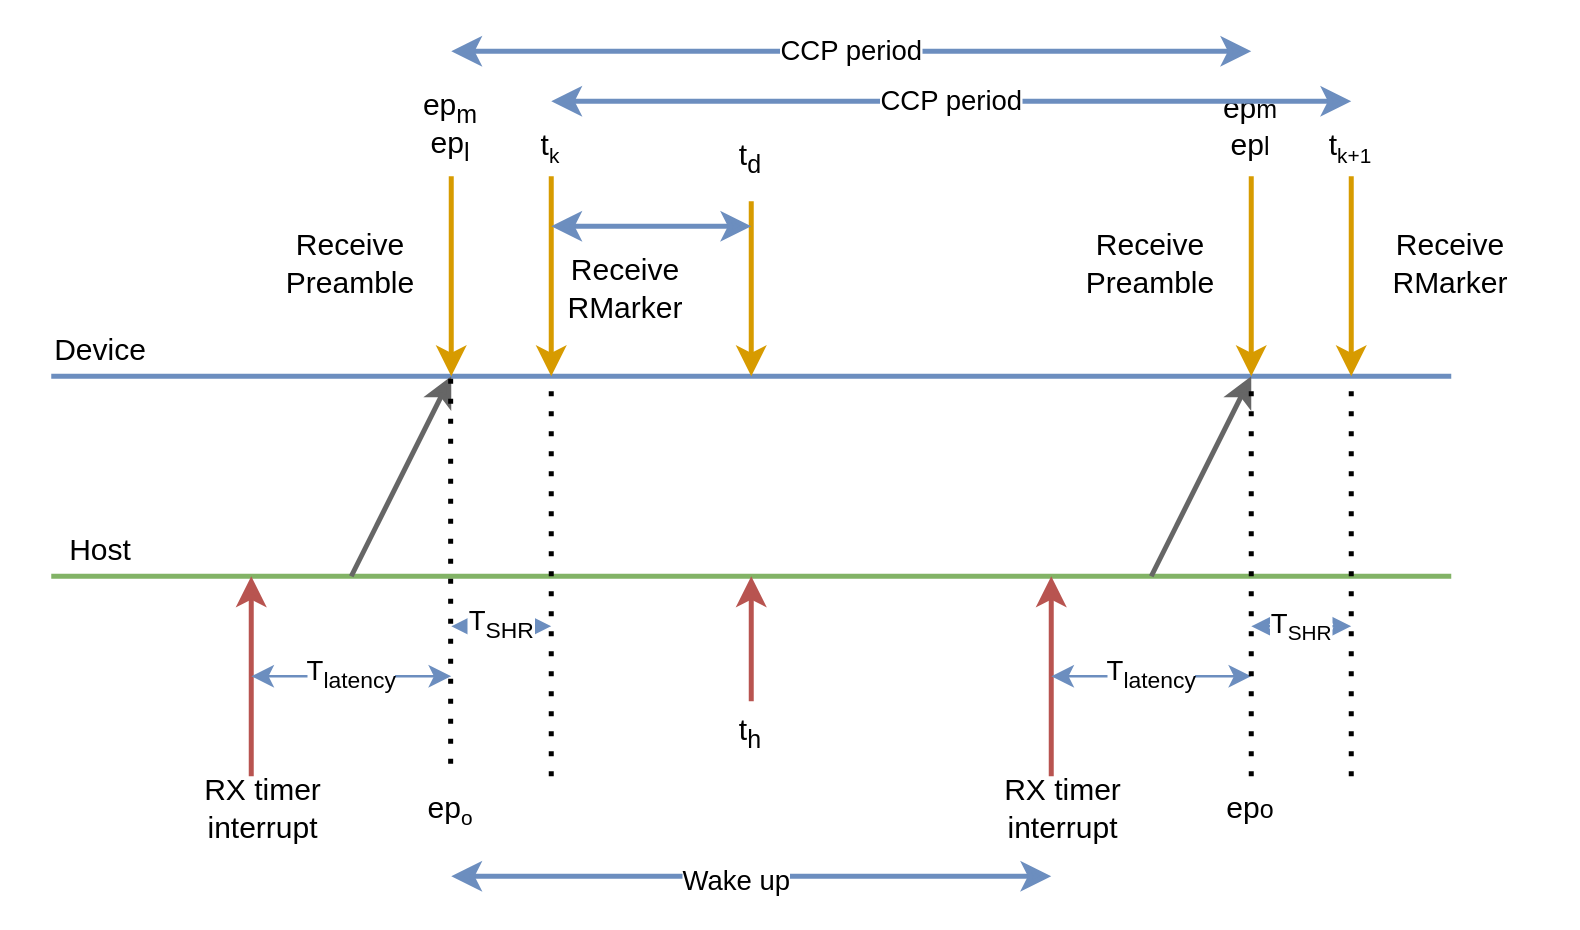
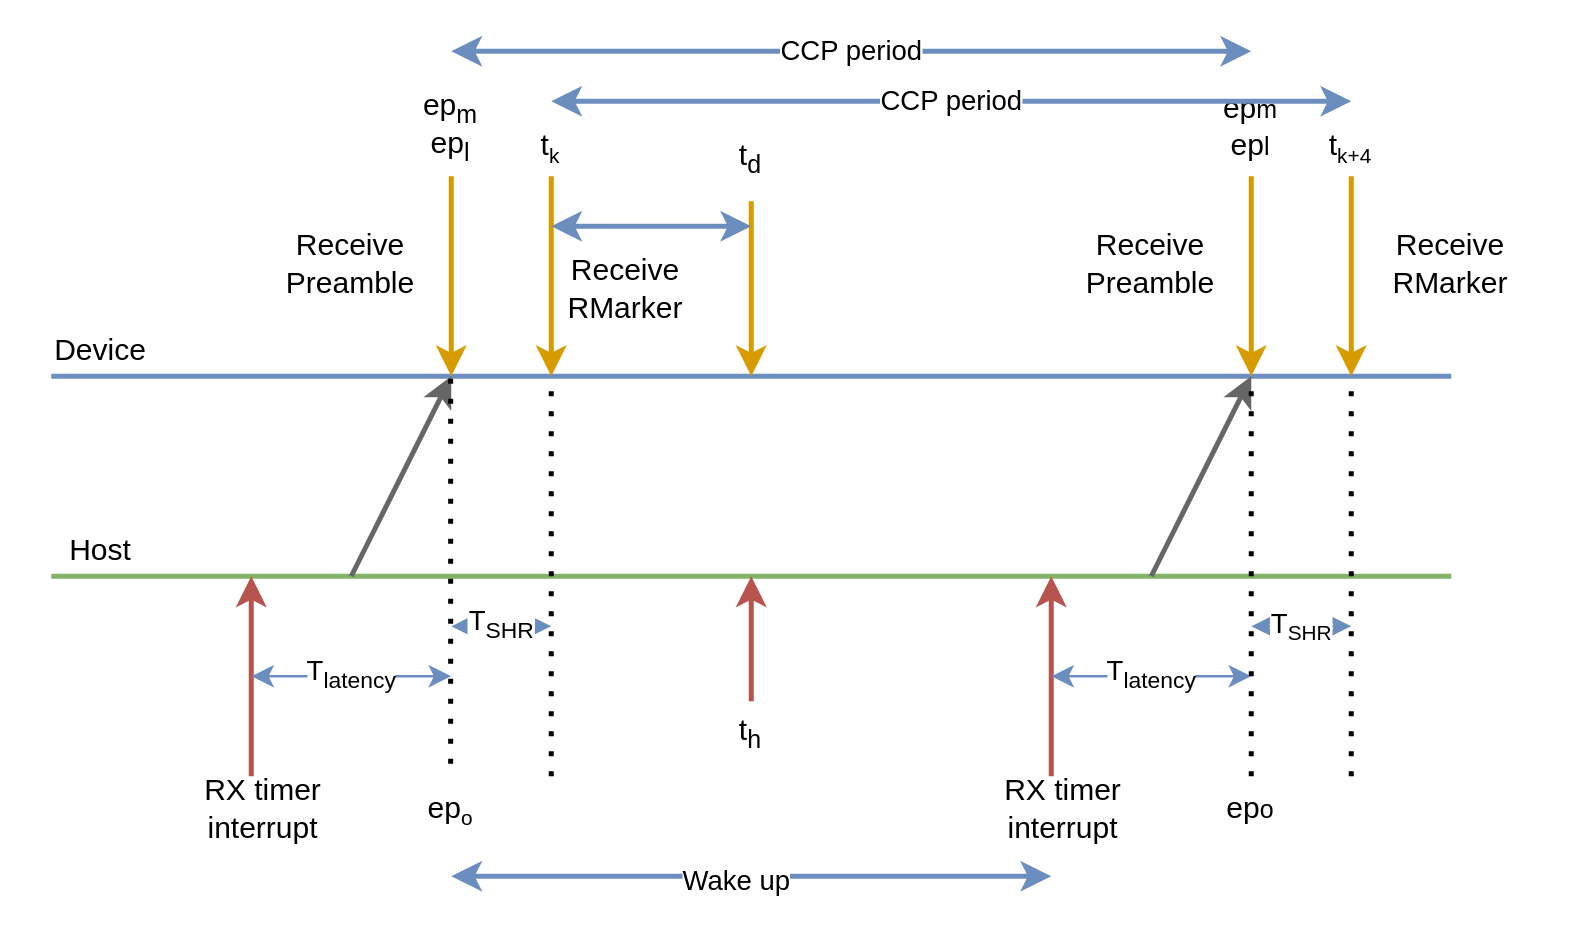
node "tk+1": label "tk+1" -> "tk+4"
